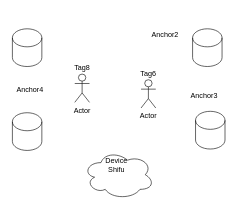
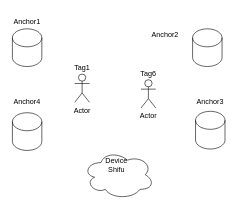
node "Anchor1": added
node "Tag8": label "Tag8" -> "Tag1"
node "Anchor4": moved (30, 90) -> (27, 102)
node "Anchor3": moved (204, 96) -> (210, 102)
